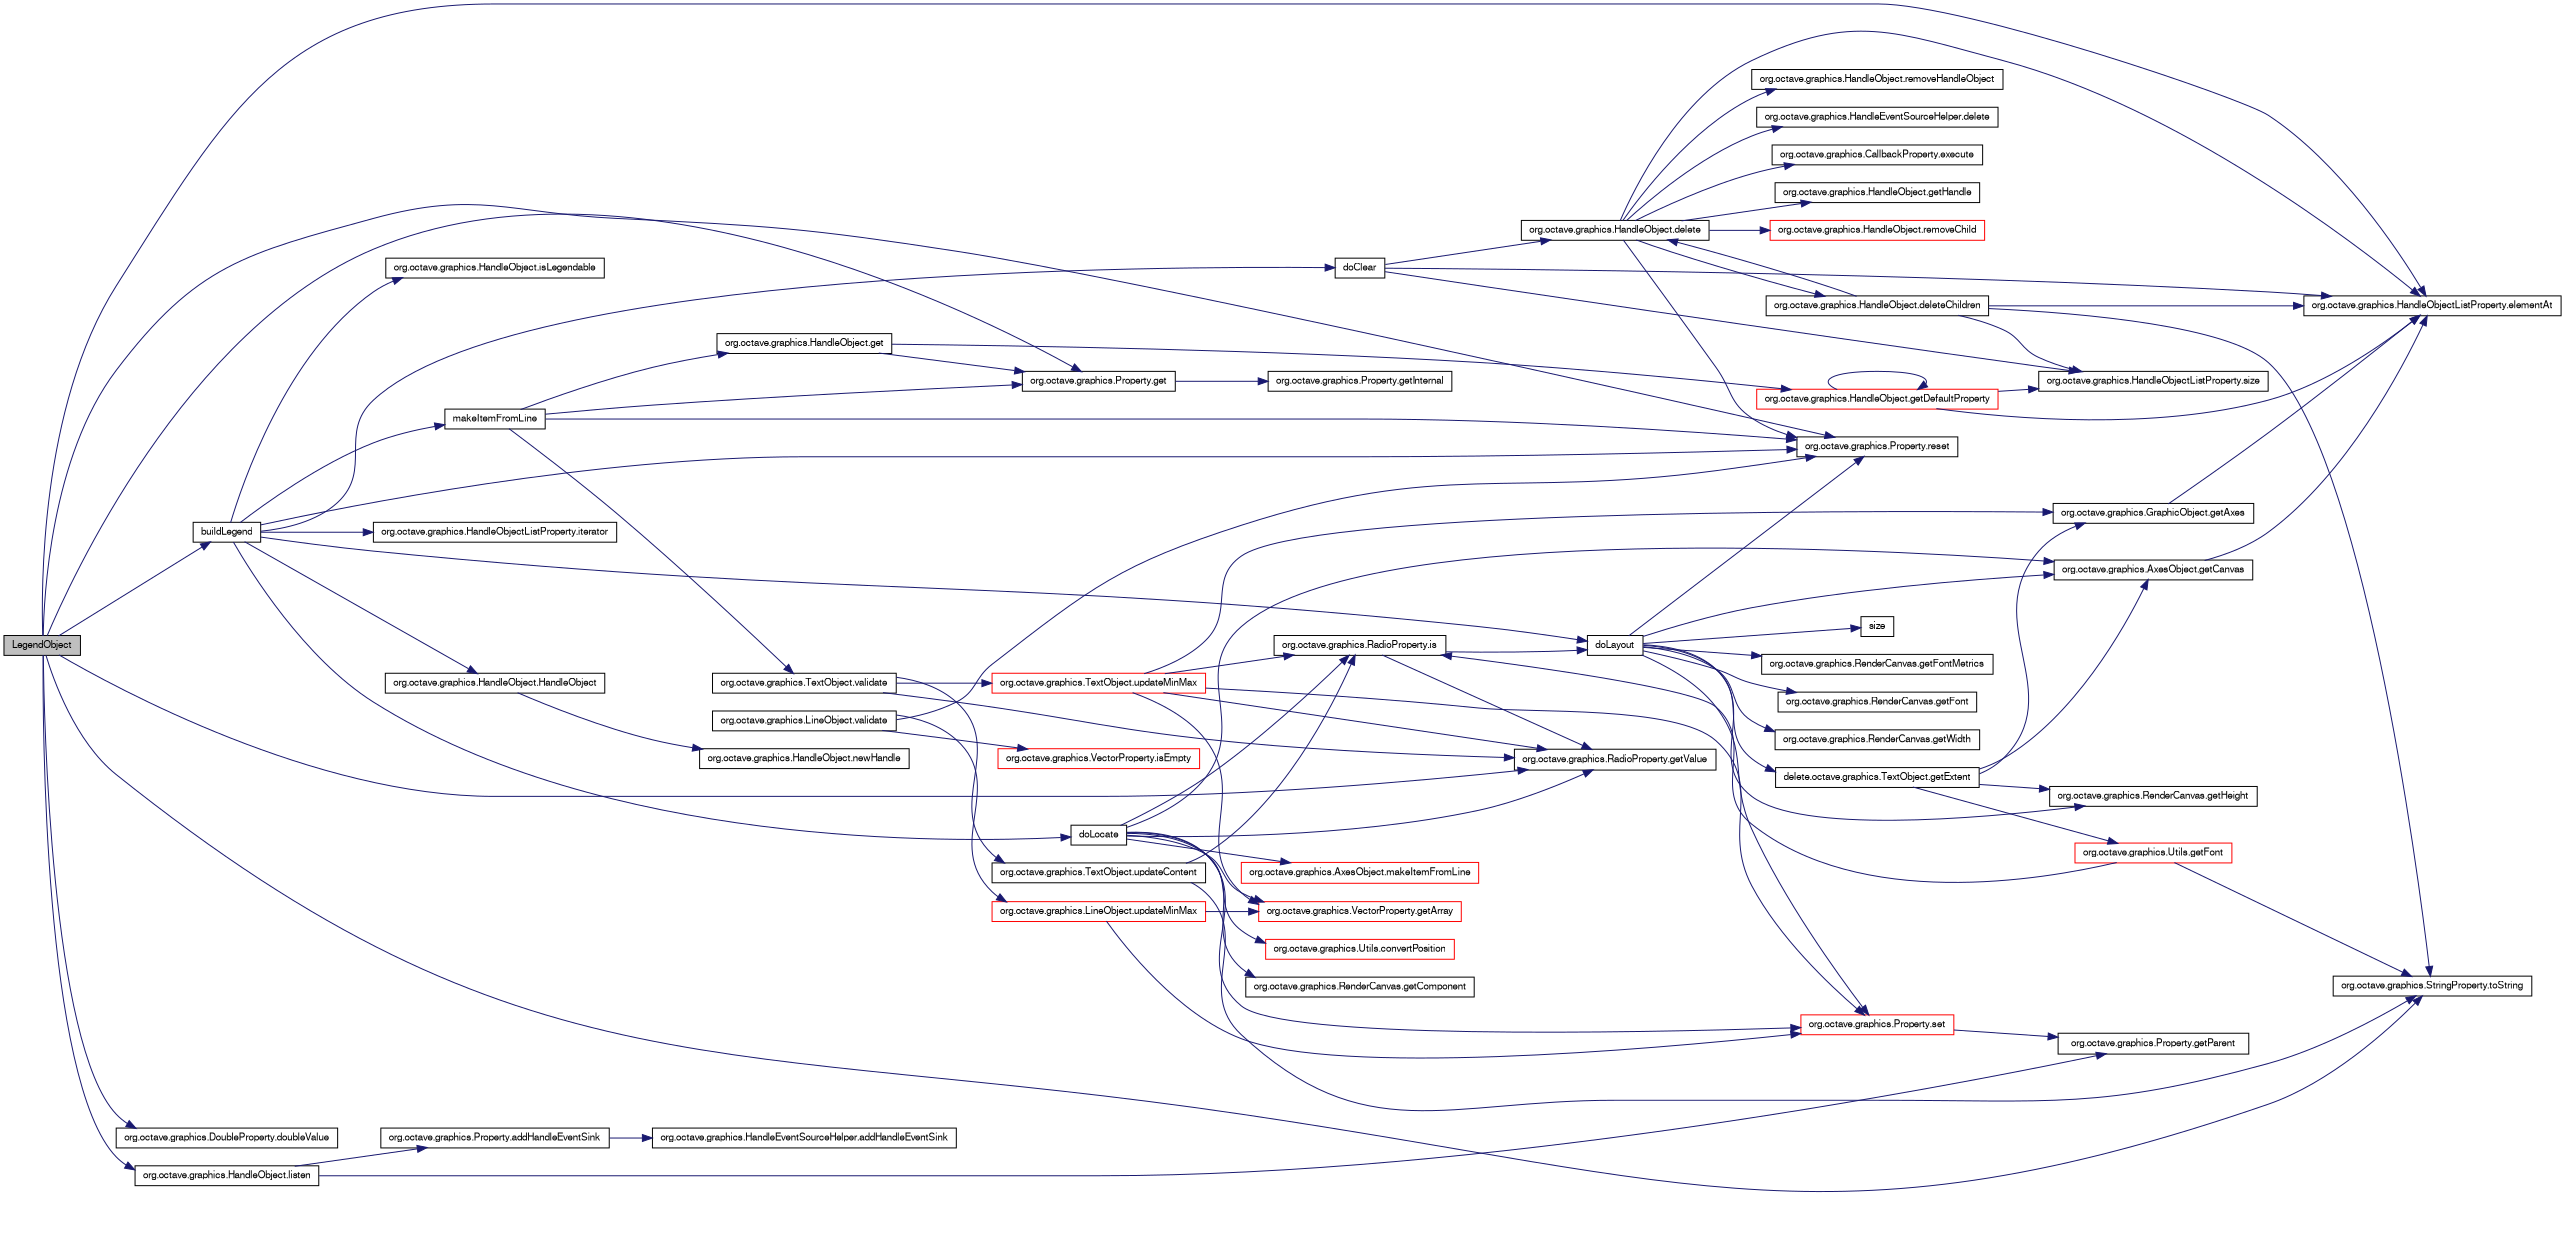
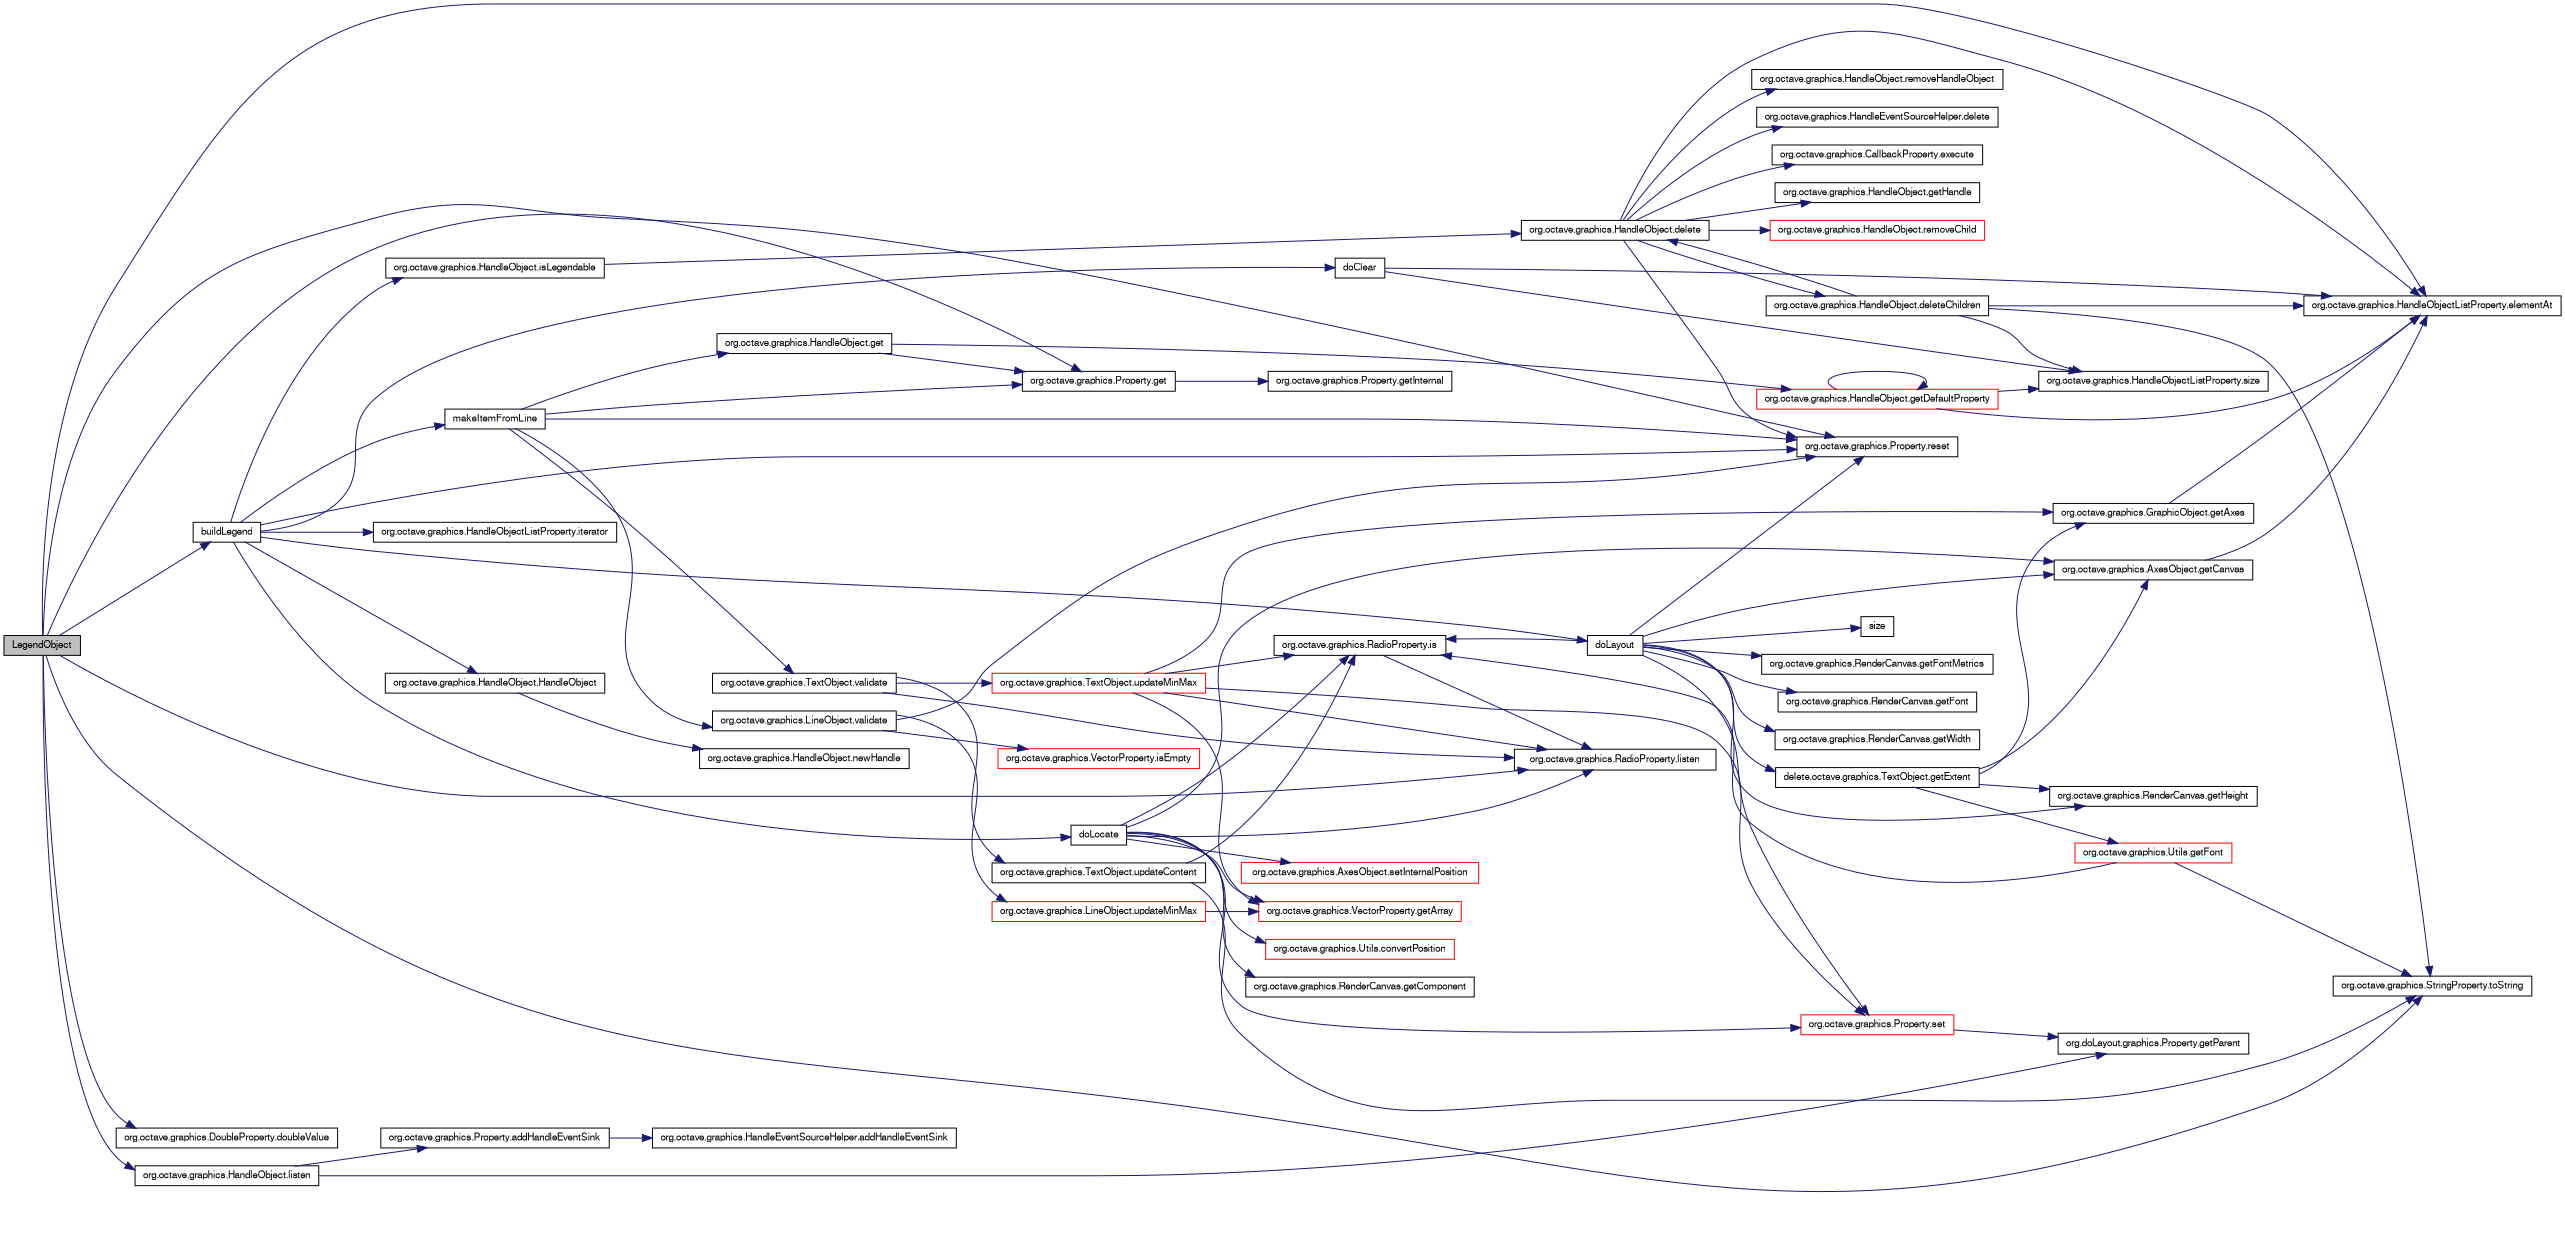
edge "doClear" -> "org.octave.graphics.HandleObject.delete": now "org.octave.graphics.HandleObject.isLegendable" -> "org.octave.graphics.HandleObject.delete"
edge "makeItemFromLine" -> "org.octave.graphics.LineObject.validate": added
edge "org.octave.graphics.RadioProperty.is" -> "doLayout": reversed
node "org.octave.graphics.RadioProperty.getValue": label "org.octave.graphics.RadioProperty.getValue" -> "org.octave.graphics.RadioProperty.listen"
node "org.octave.graphics.AxesObject.makeItemFromLine": label "org.octave.graphics.AxesObject.makeItemFromLine" -> "org.octave.graphics.AxesObject.setInternalPosition"
node "org.octave.graphics.Property.getParent": label "org.octave.graphics.Property.getParent" -> "org.doLayout.graphics.Property.getParent"
edge "org.octave.graphics.LineObject.updateMinMax" -> "org.octave.graphics.Property.set": removed
